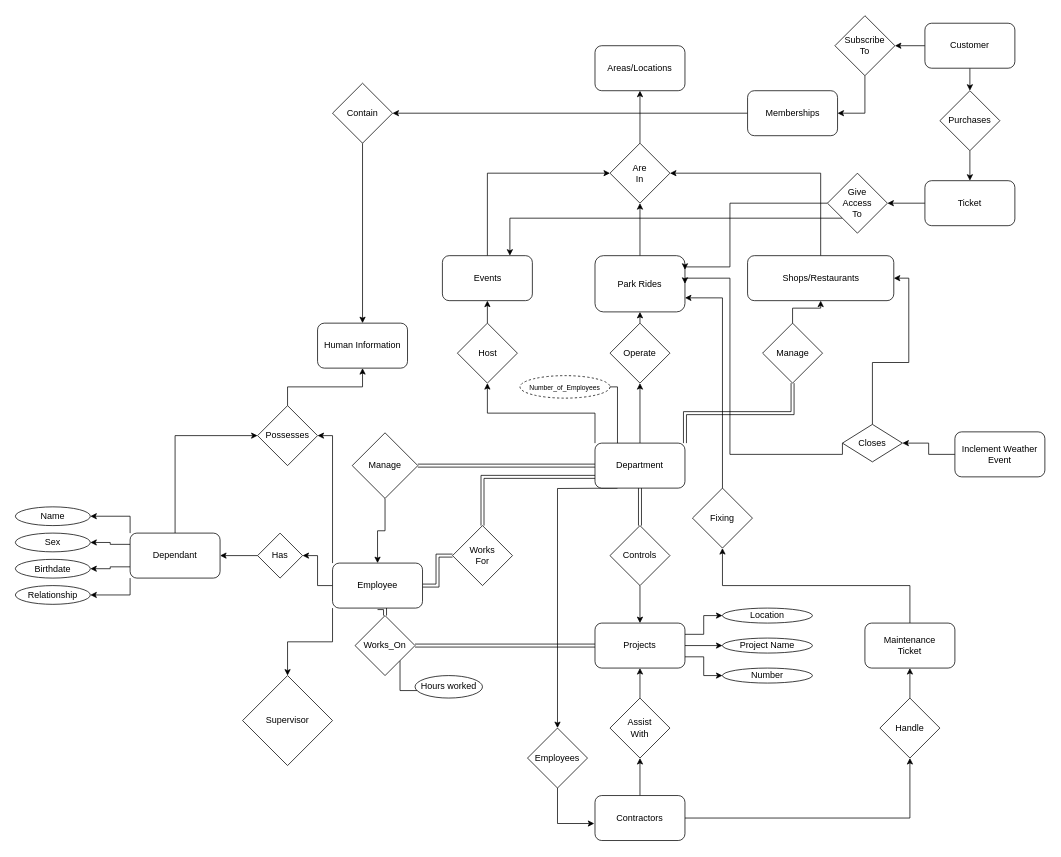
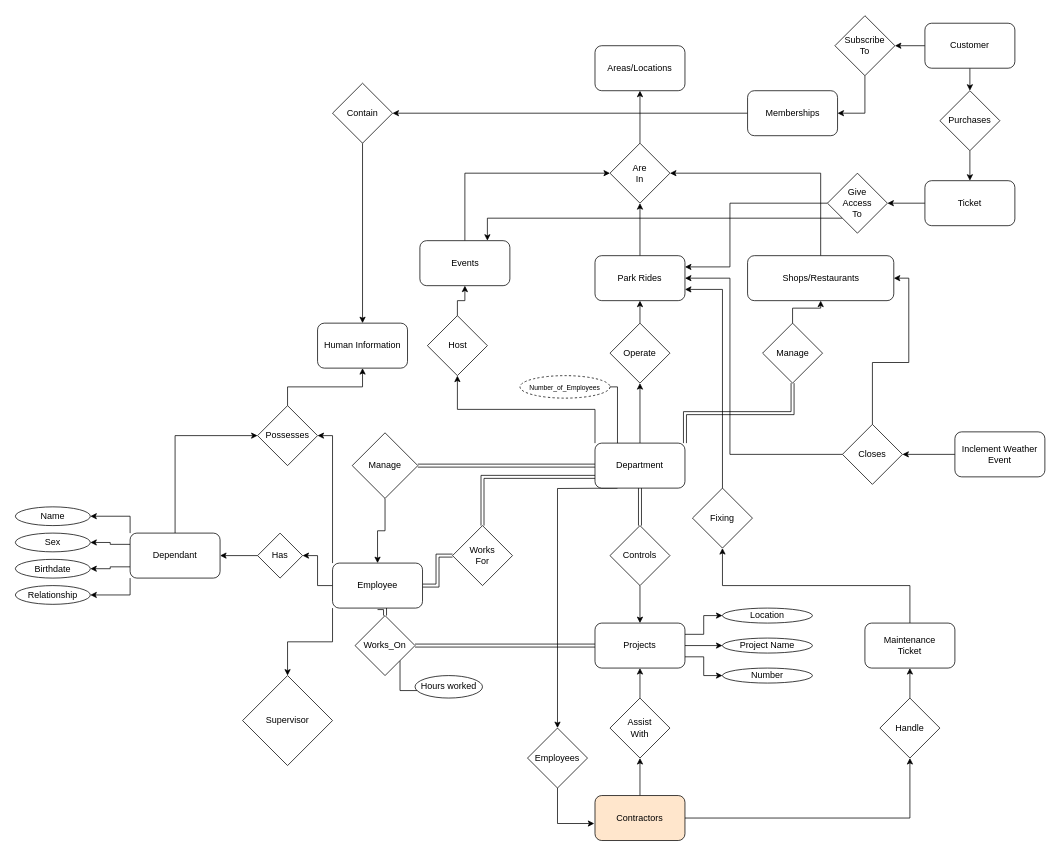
node "Events": moved (488, 278) -> (465, 263)
node "Park Rides": size 90x56 -> 90x45
node "Host": moved (488, 353) -> (458, 345)
node "Closes": size 60x38 -> 60x60
node "Contractors": fillcolor #ffffff -> #ffe6cc
